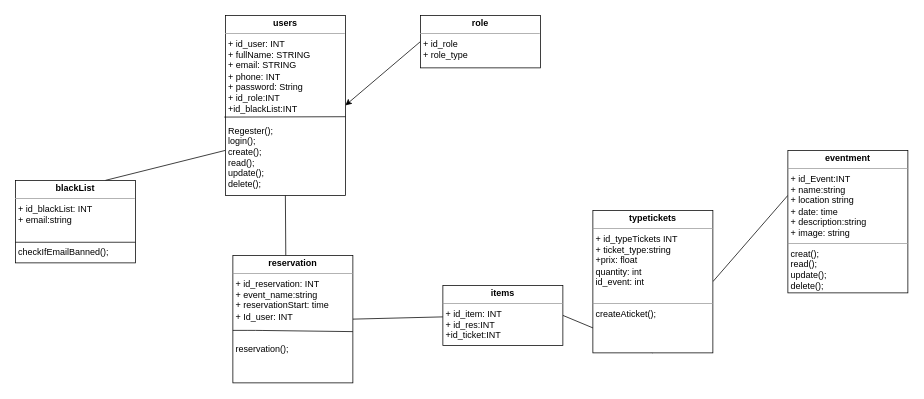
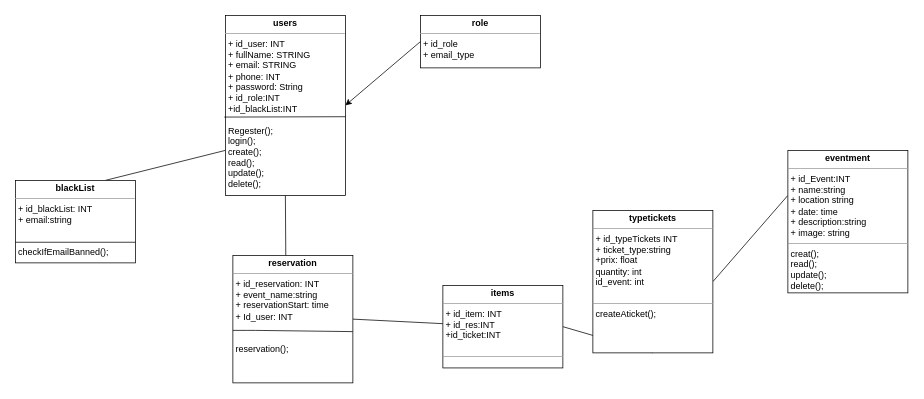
node "role + id_role + role_type": label "role + id_role + role_type" -> "role + id_role + email_type"
node "items + id_item: INT + id_res:INT +id_ticket:INT": size 120x60 -> 120x83
